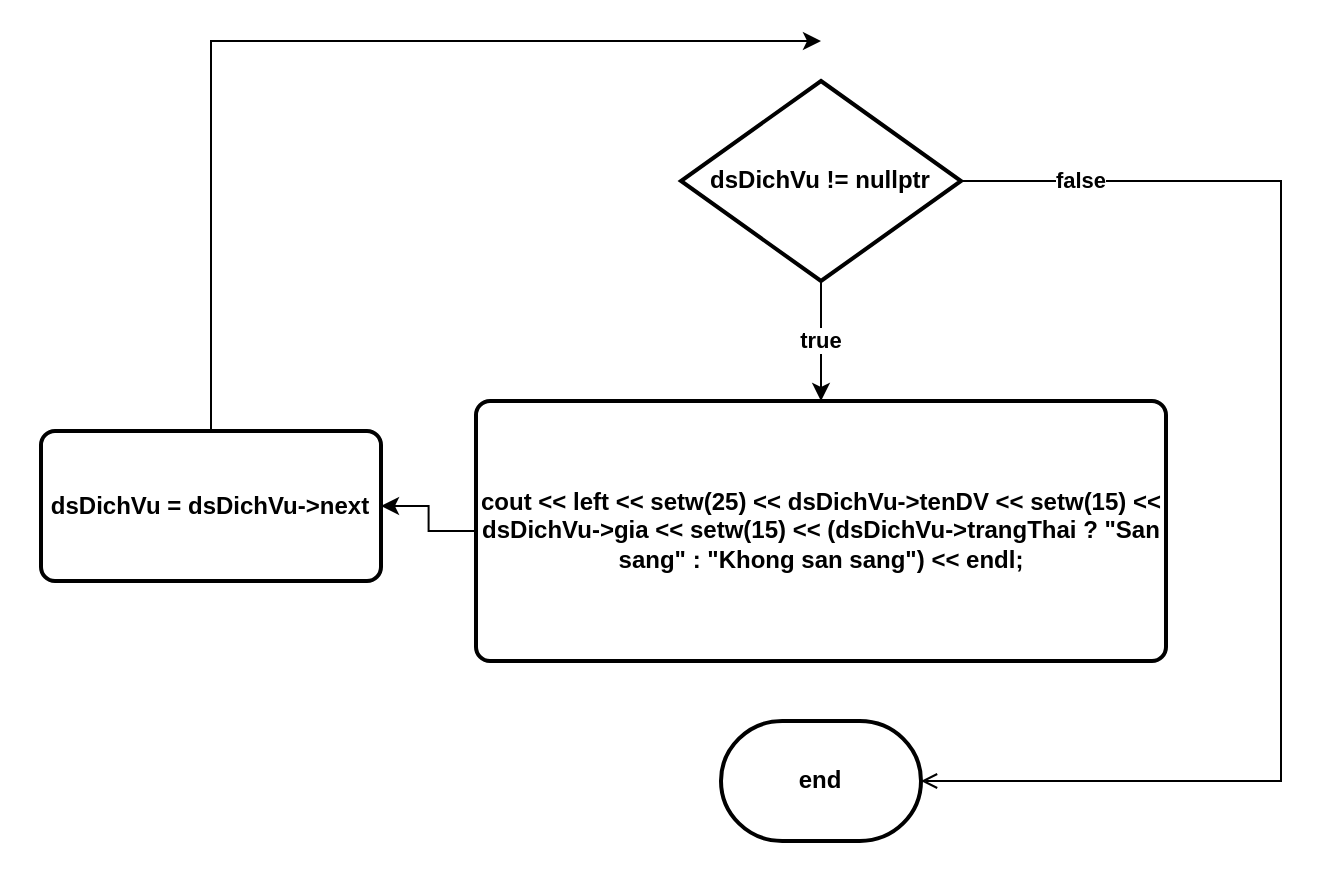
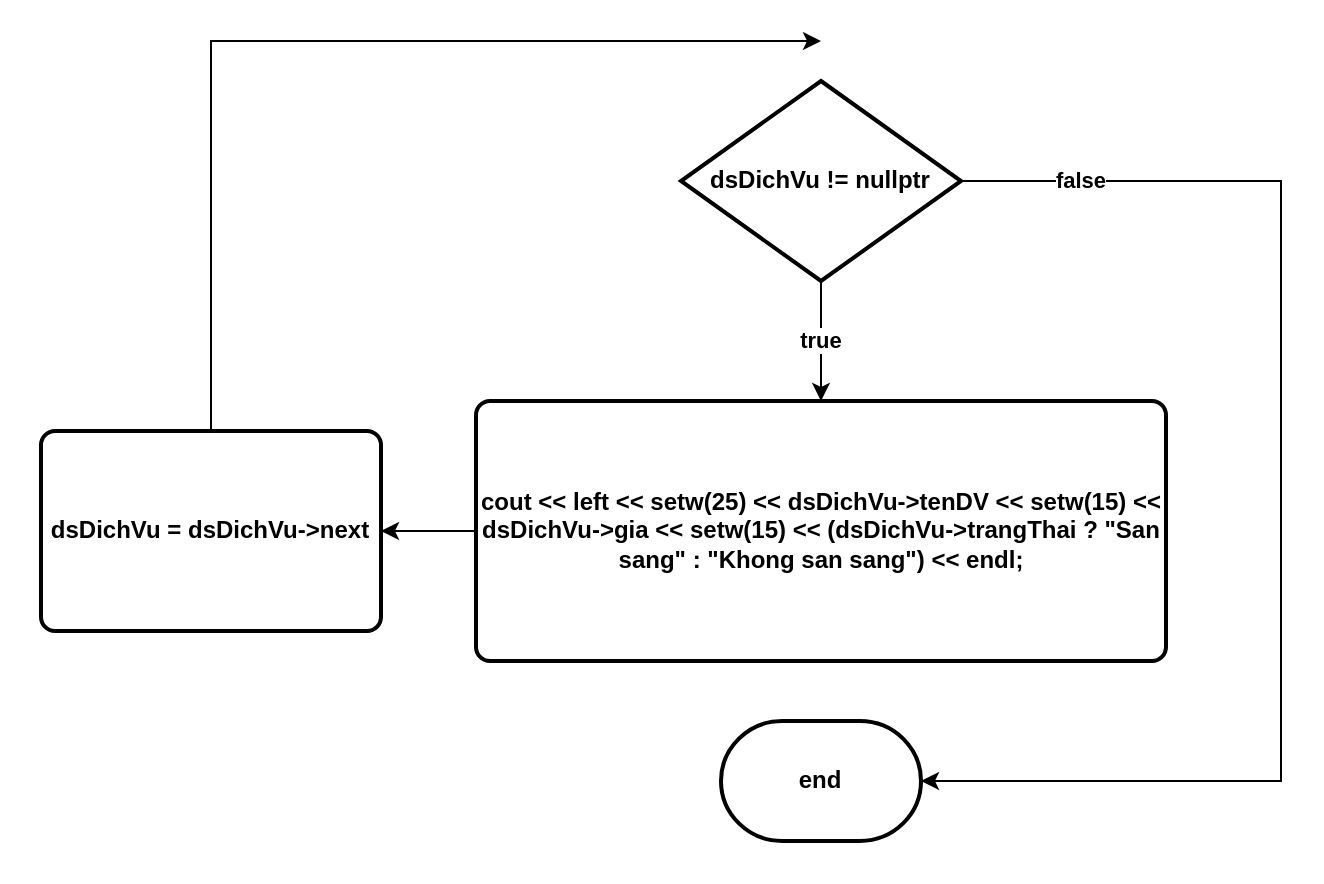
node "dsDichVu = dsDichVu->next": size 340x150 -> 340x200
edge "dsDichVu != nullptr" -> "end": arrowhead open -> classic
